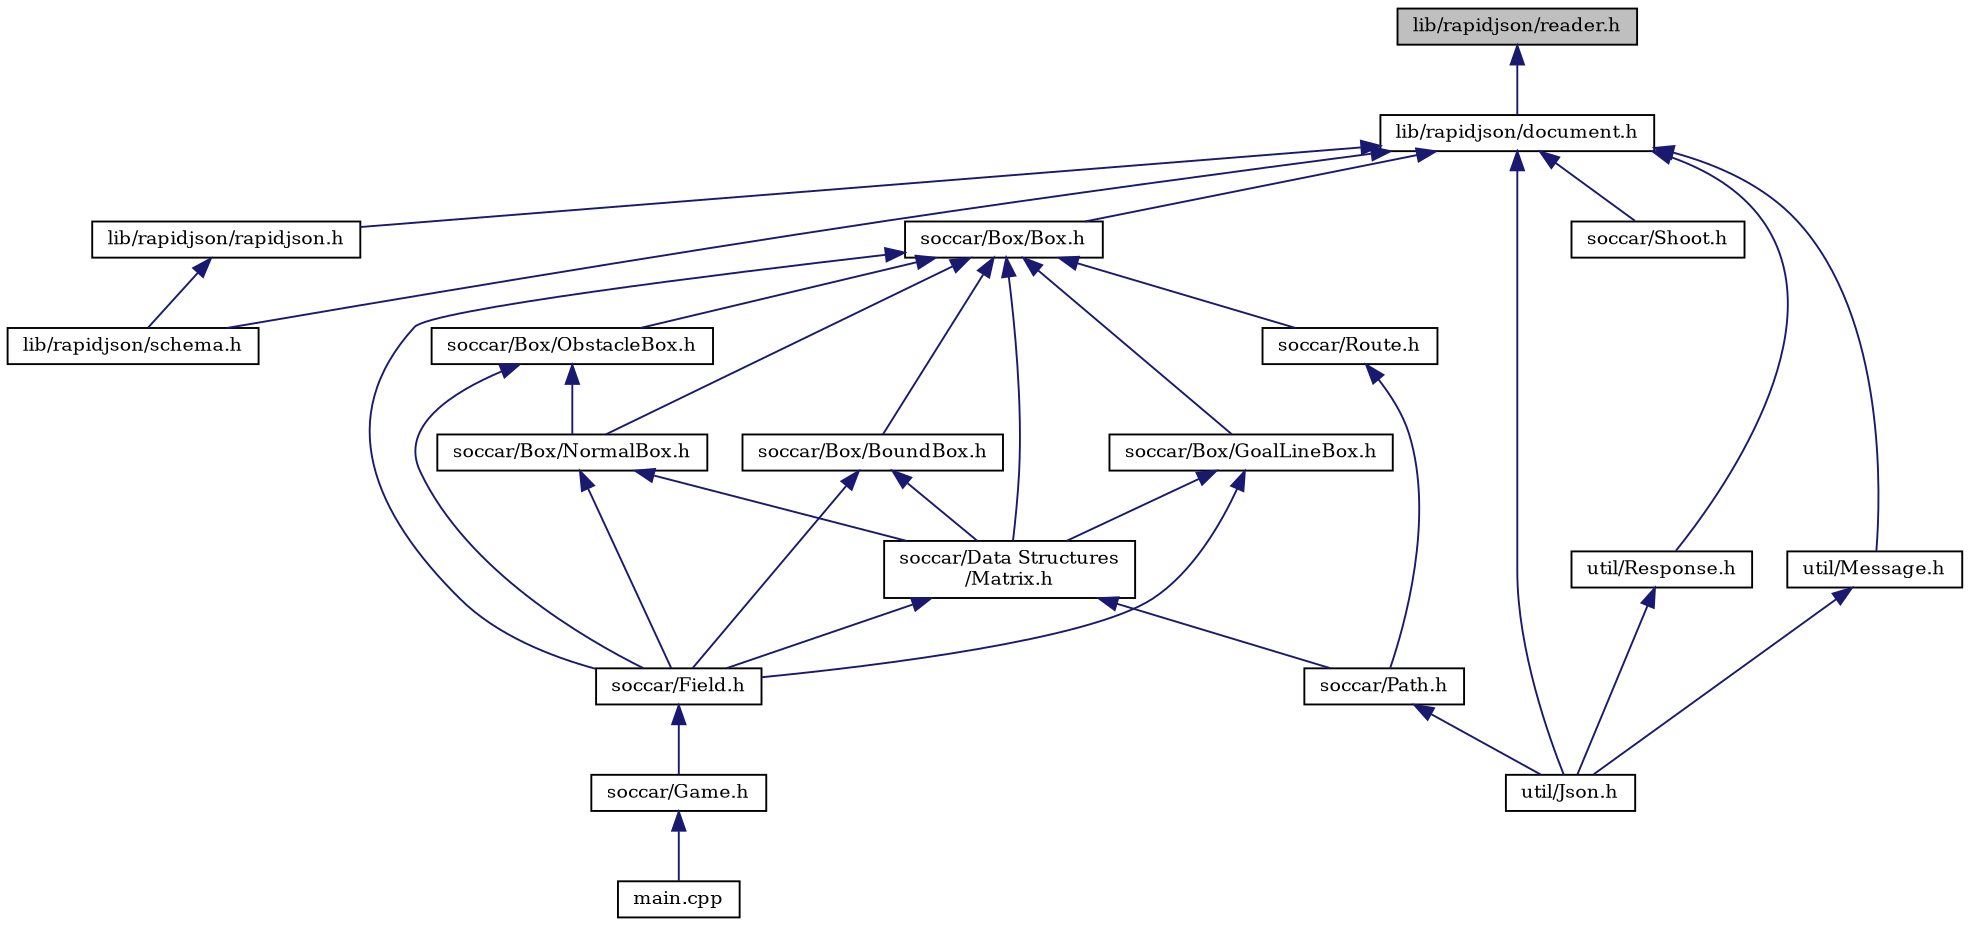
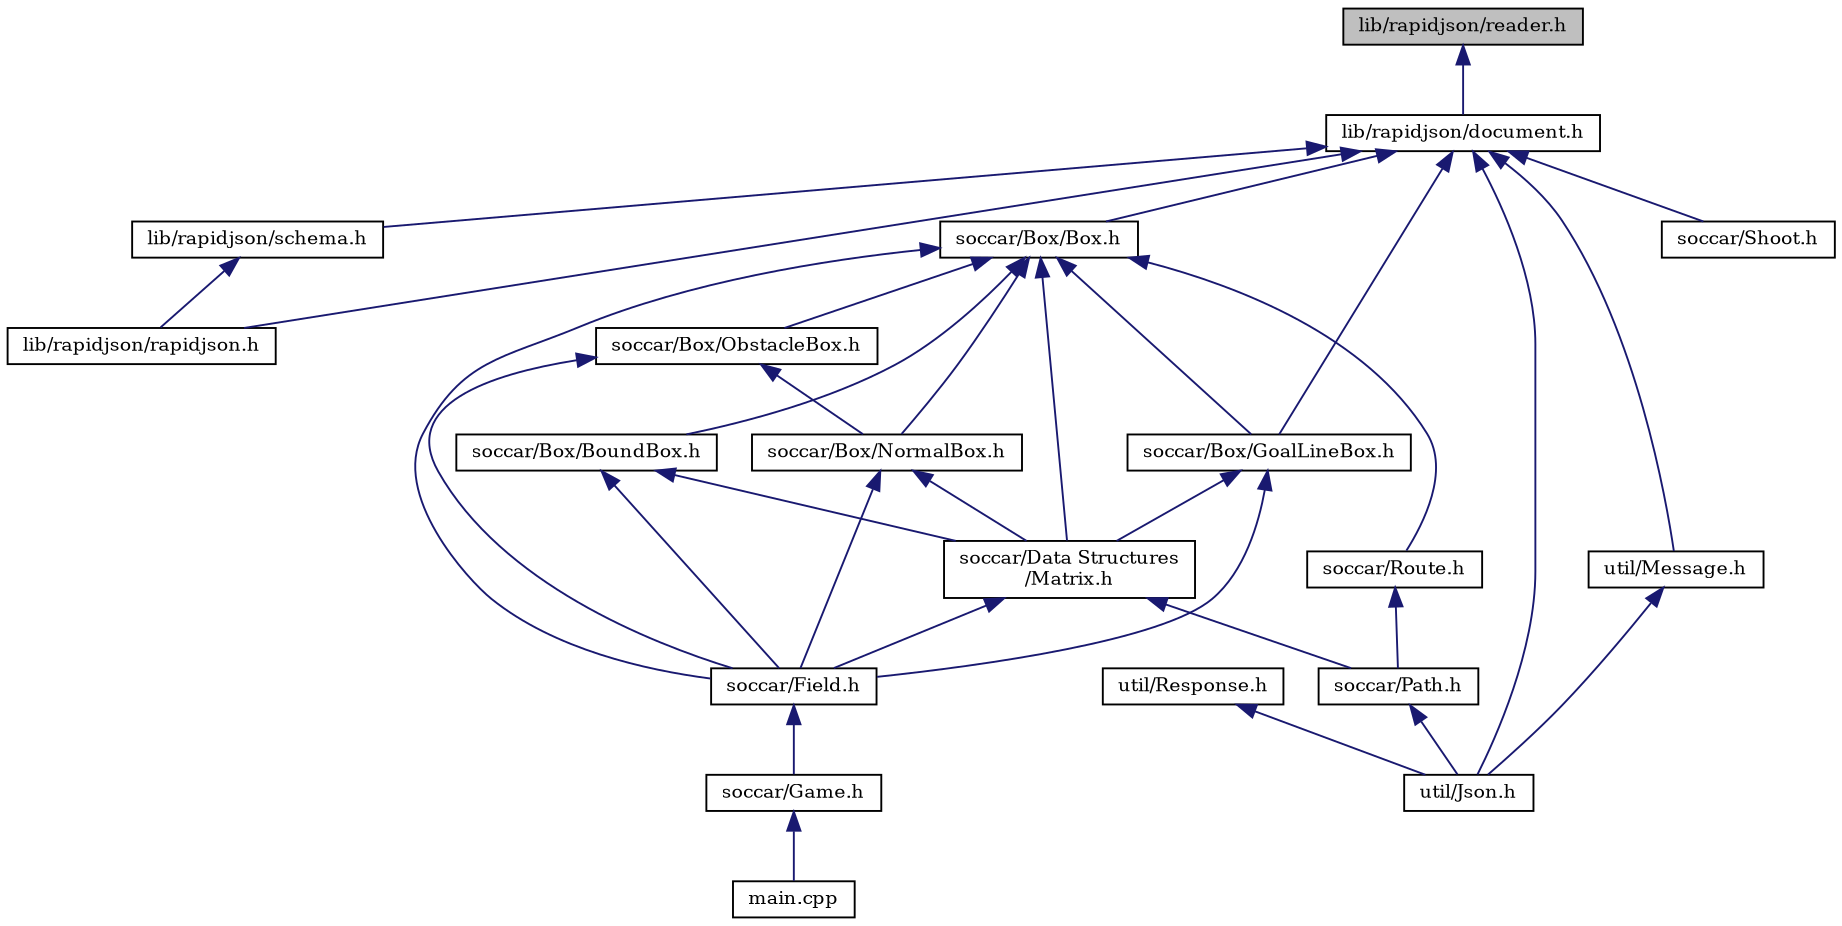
edge "lib/rapidjson/schema.h" -> "lib/rapidjson/rapidjson.h": reversed
edge "util/Response.h" -> "lib/rapidjson/document.h": now "soccar/Box/GoalLineBox.h" -> "lib/rapidjson/document.h"
